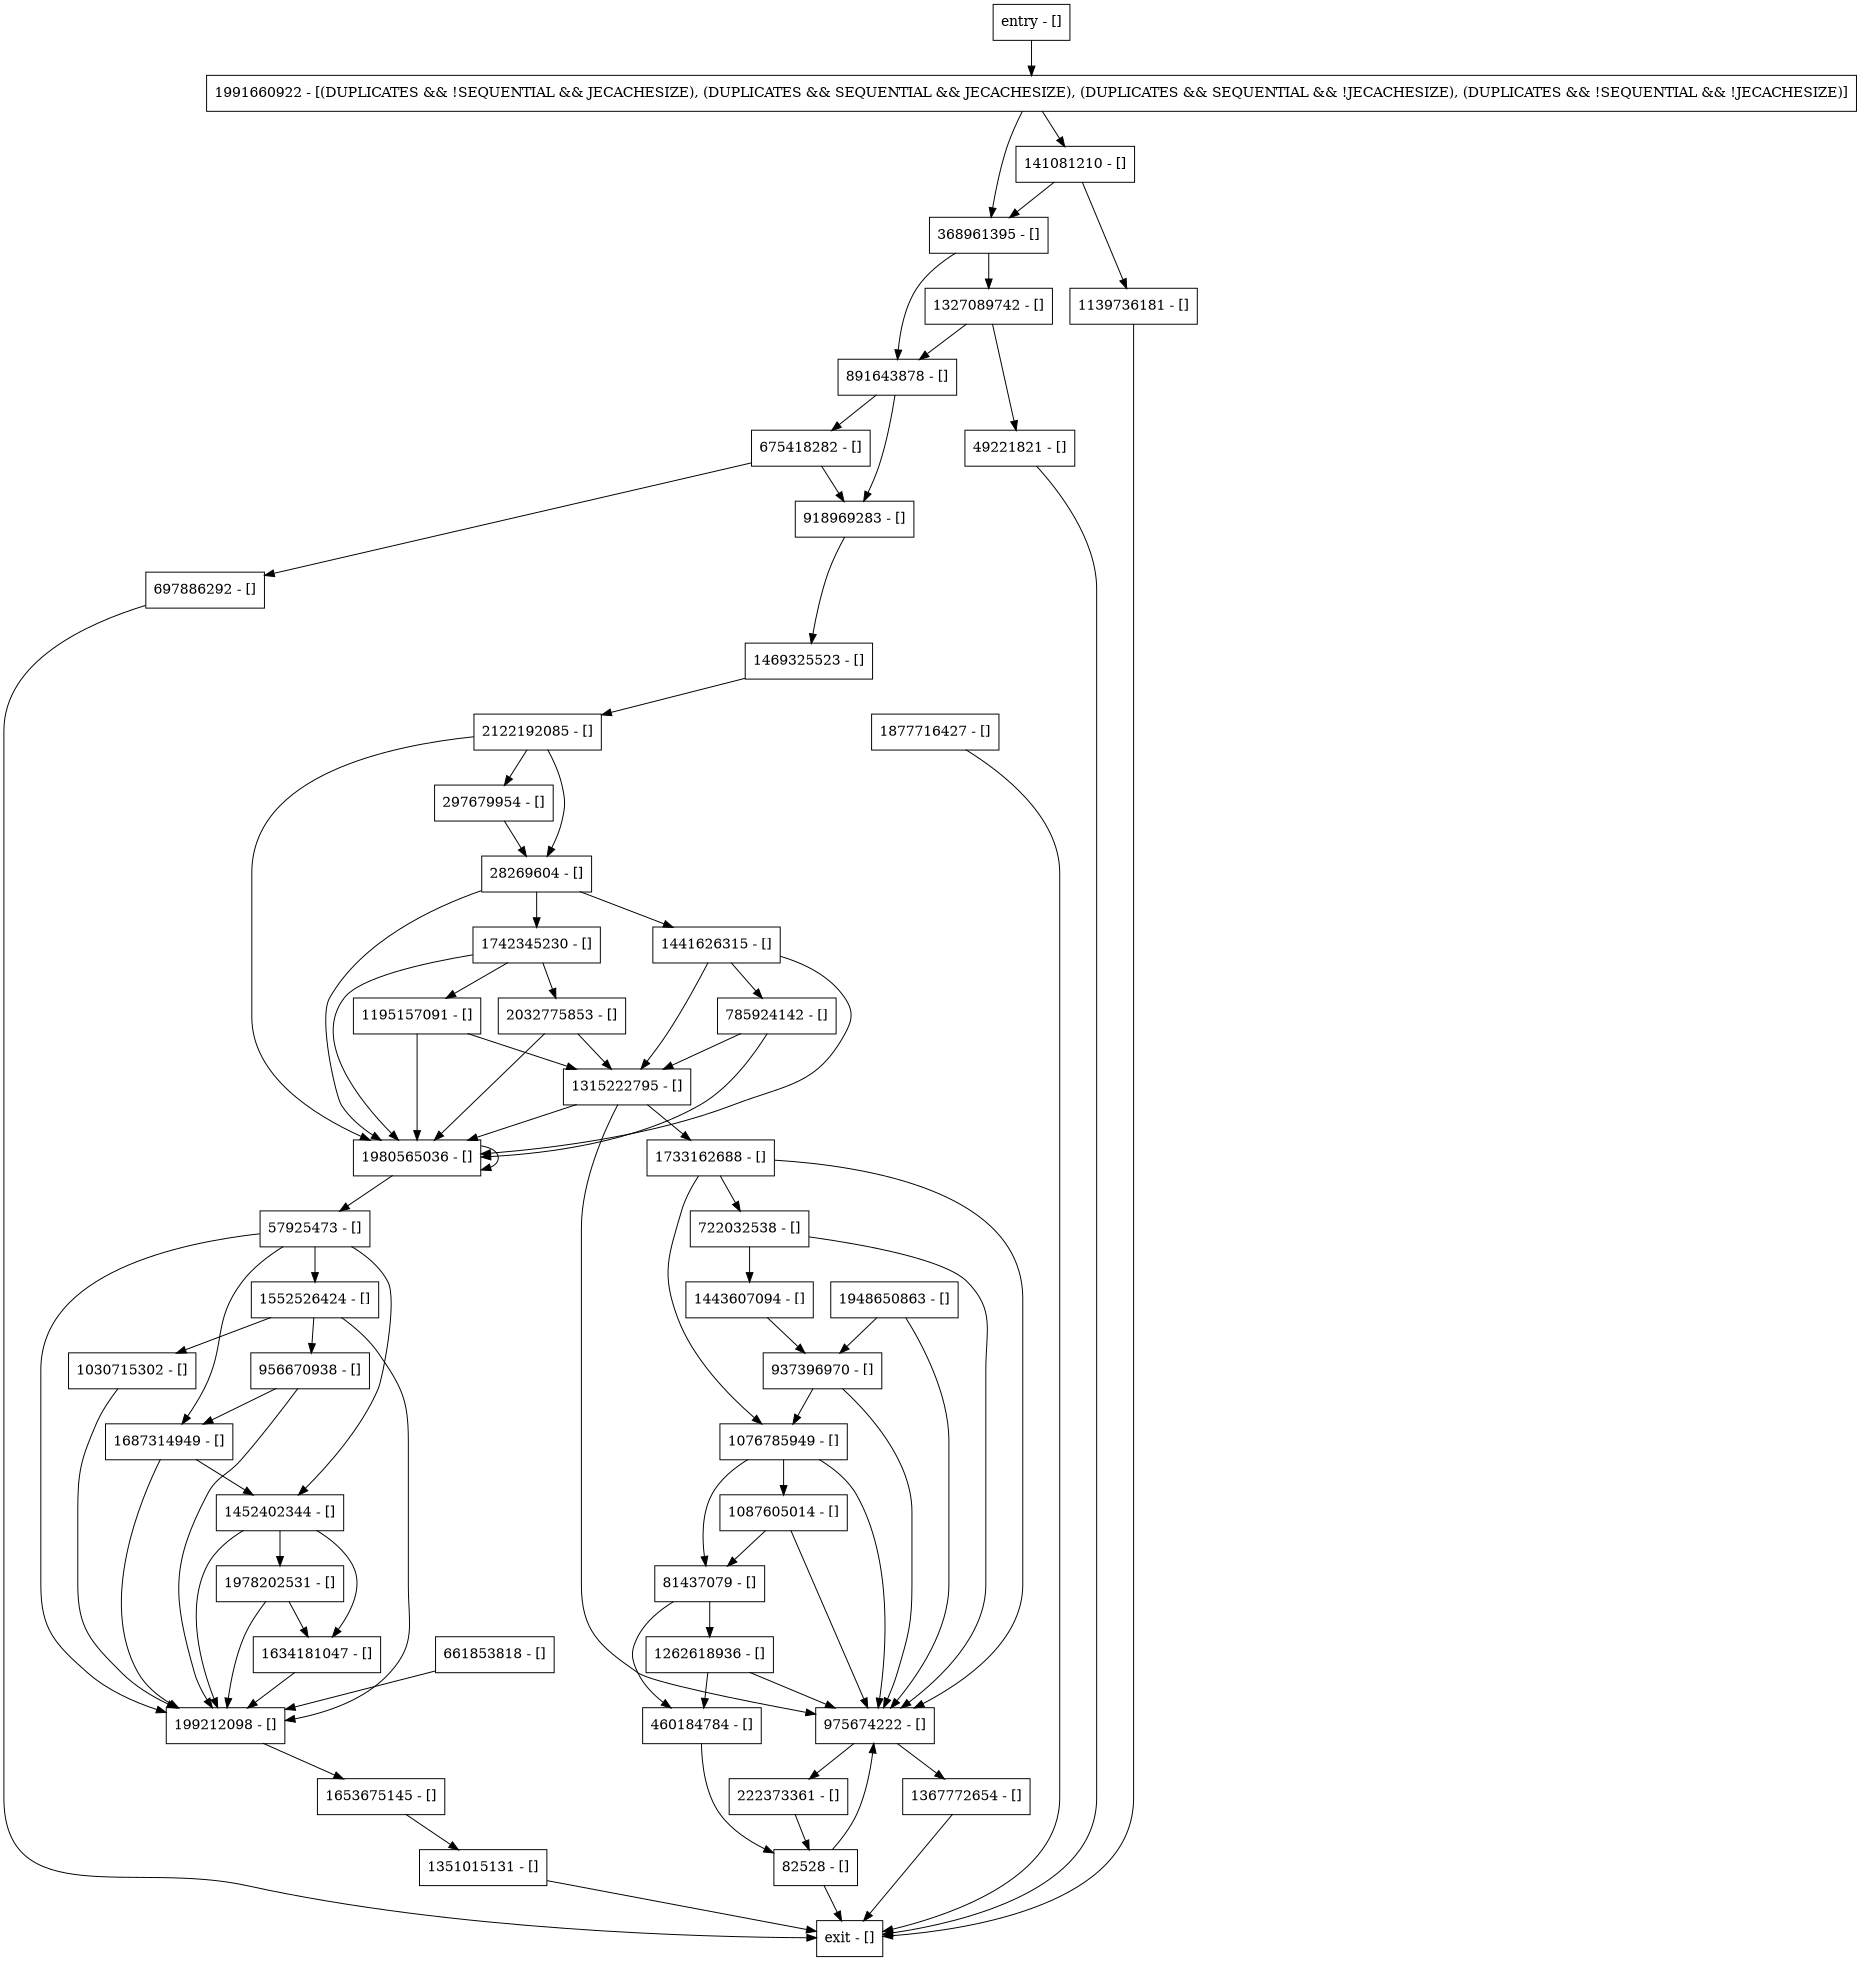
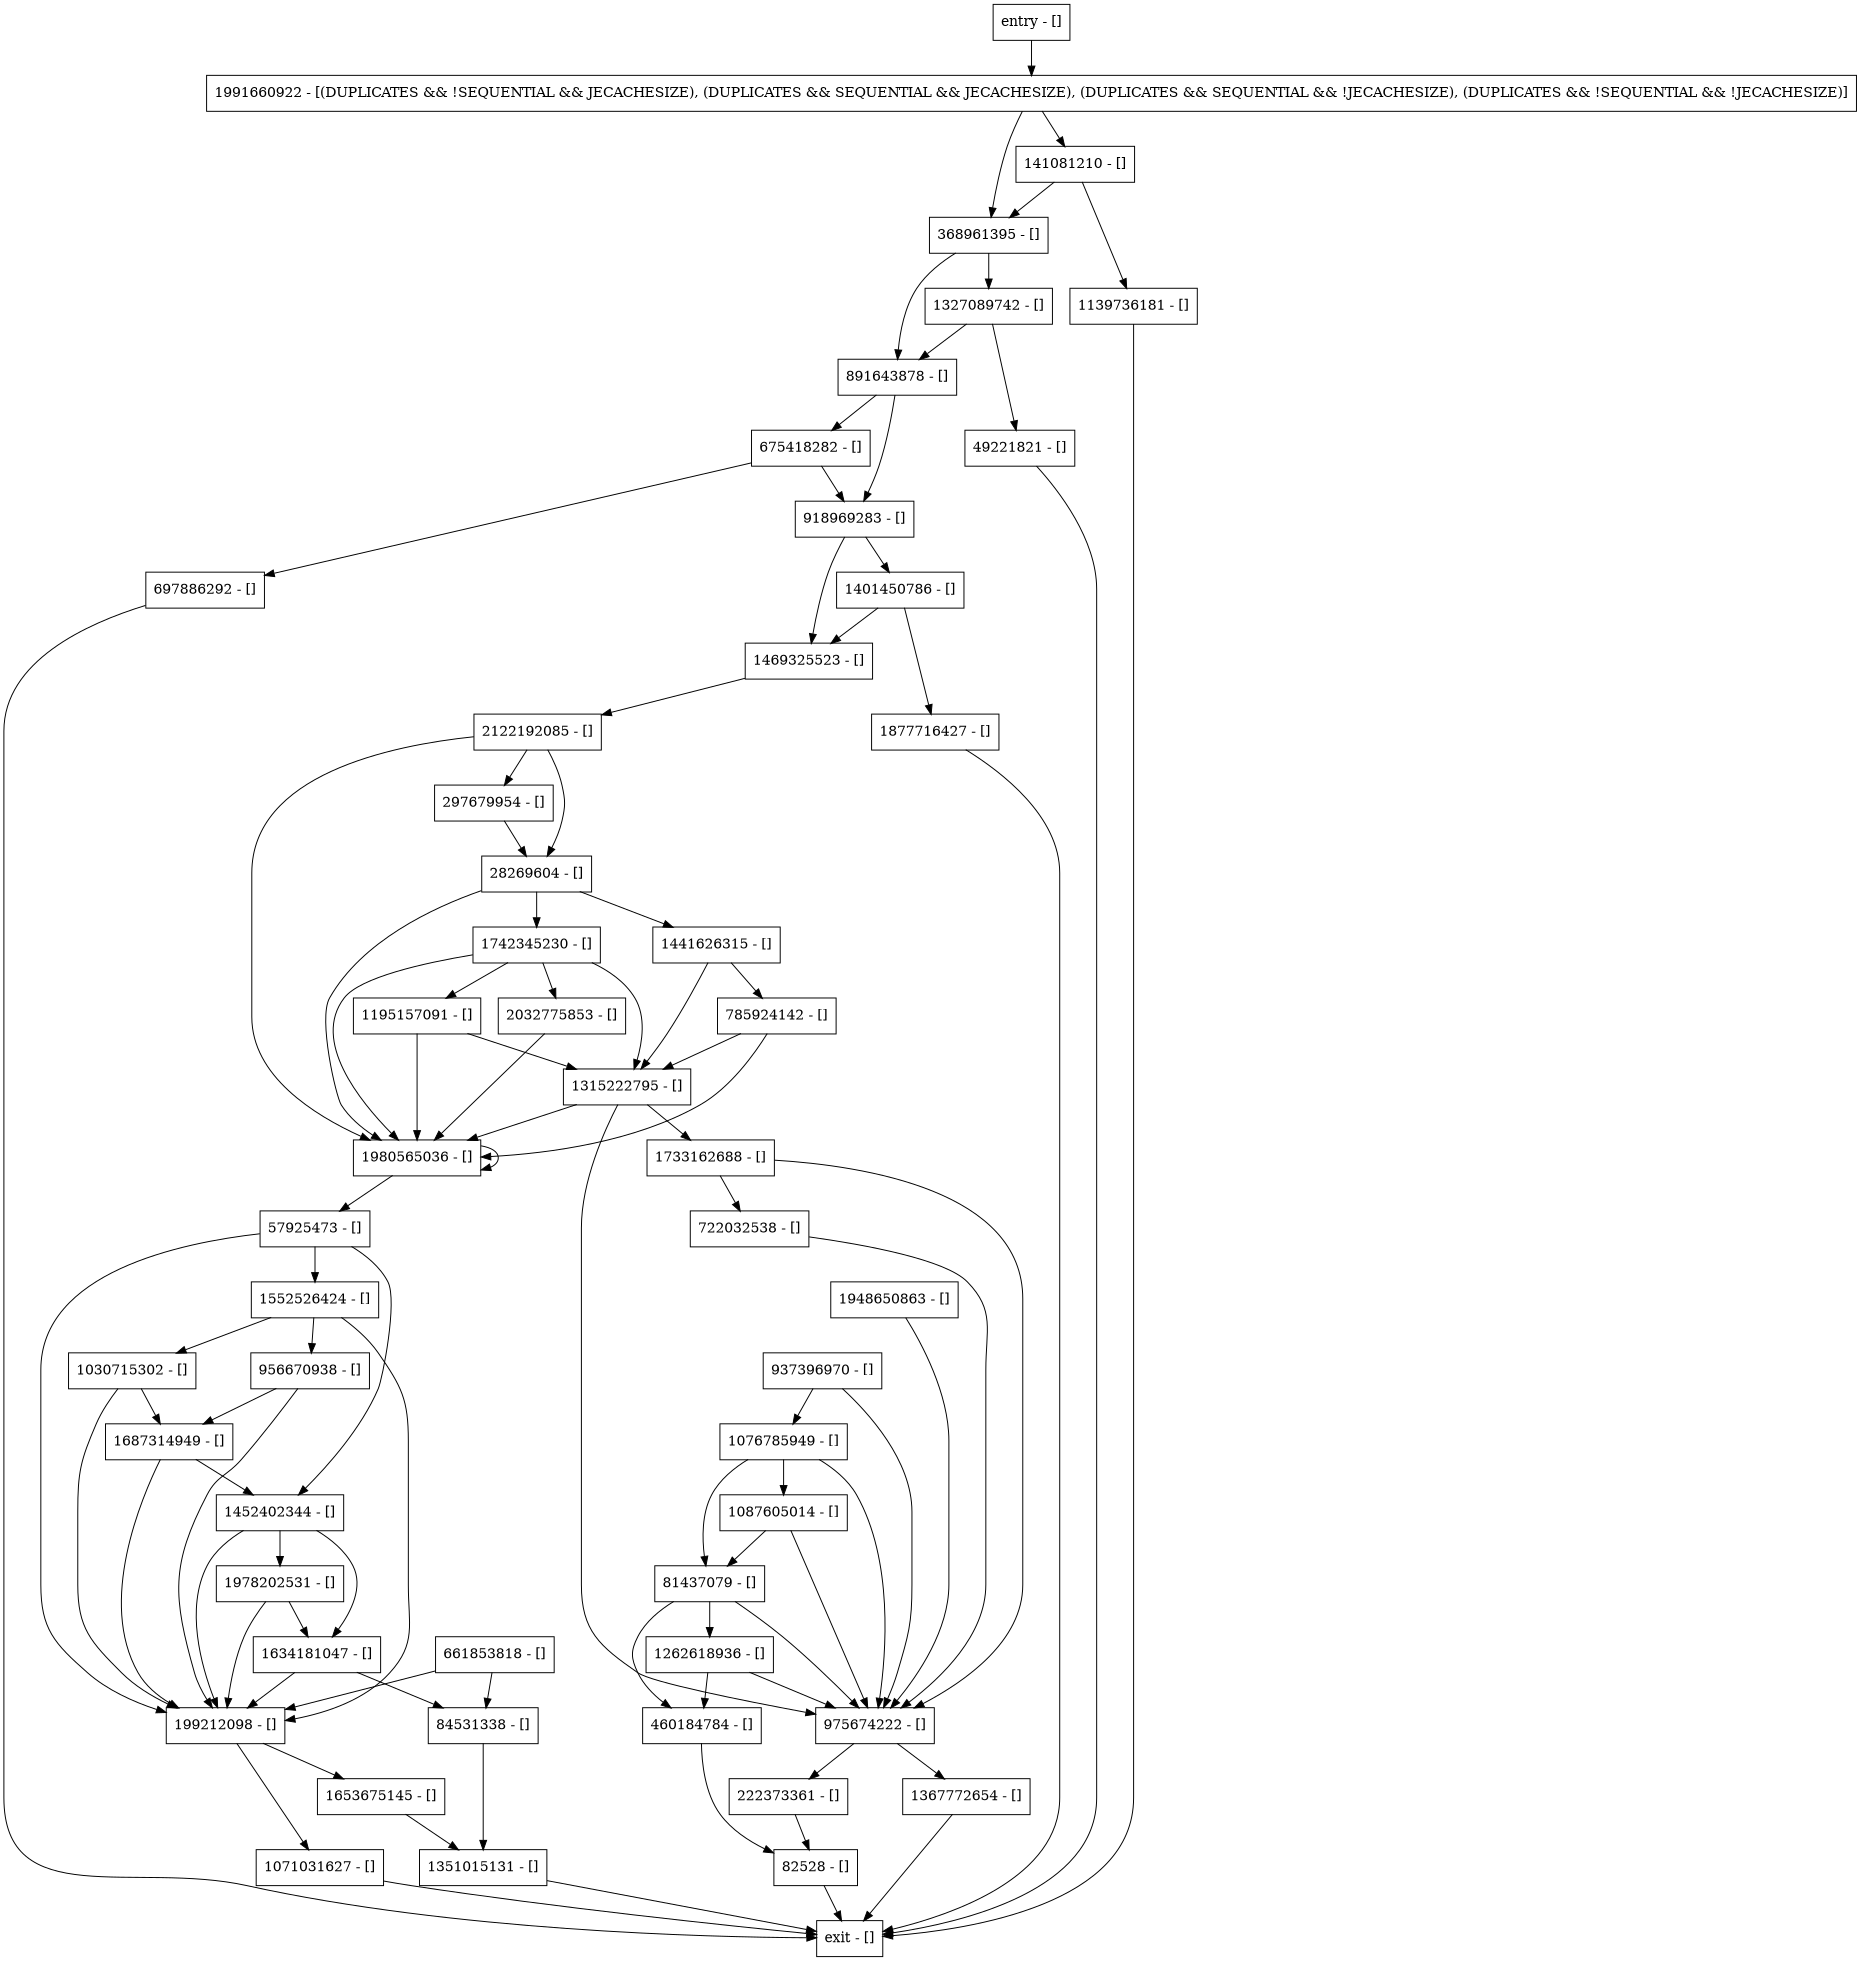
node "1401450786 - []": added
edge "2032775853 - []" -> "1315222795 - []": now "1742345230 - []" -> "1315222795 - []"
edge "1441626315 - []" -> "1980565036 - []": removed
node "1443607094 - []": removed
edge "1733162688 - []" -> "1076785949 - []": removed
edge "57925473 - []" -> "1687314949 - []": now "1030715302 - []" -> "1687314949 - []"
edge "1948650863 - []" -> "937396970 - []": removed
node "84531338 - []": added
edge "82528 - []" -> "975674222 - []": now "81437079 - []" -> "975674222 - []"
node "1071031627 - []": added
